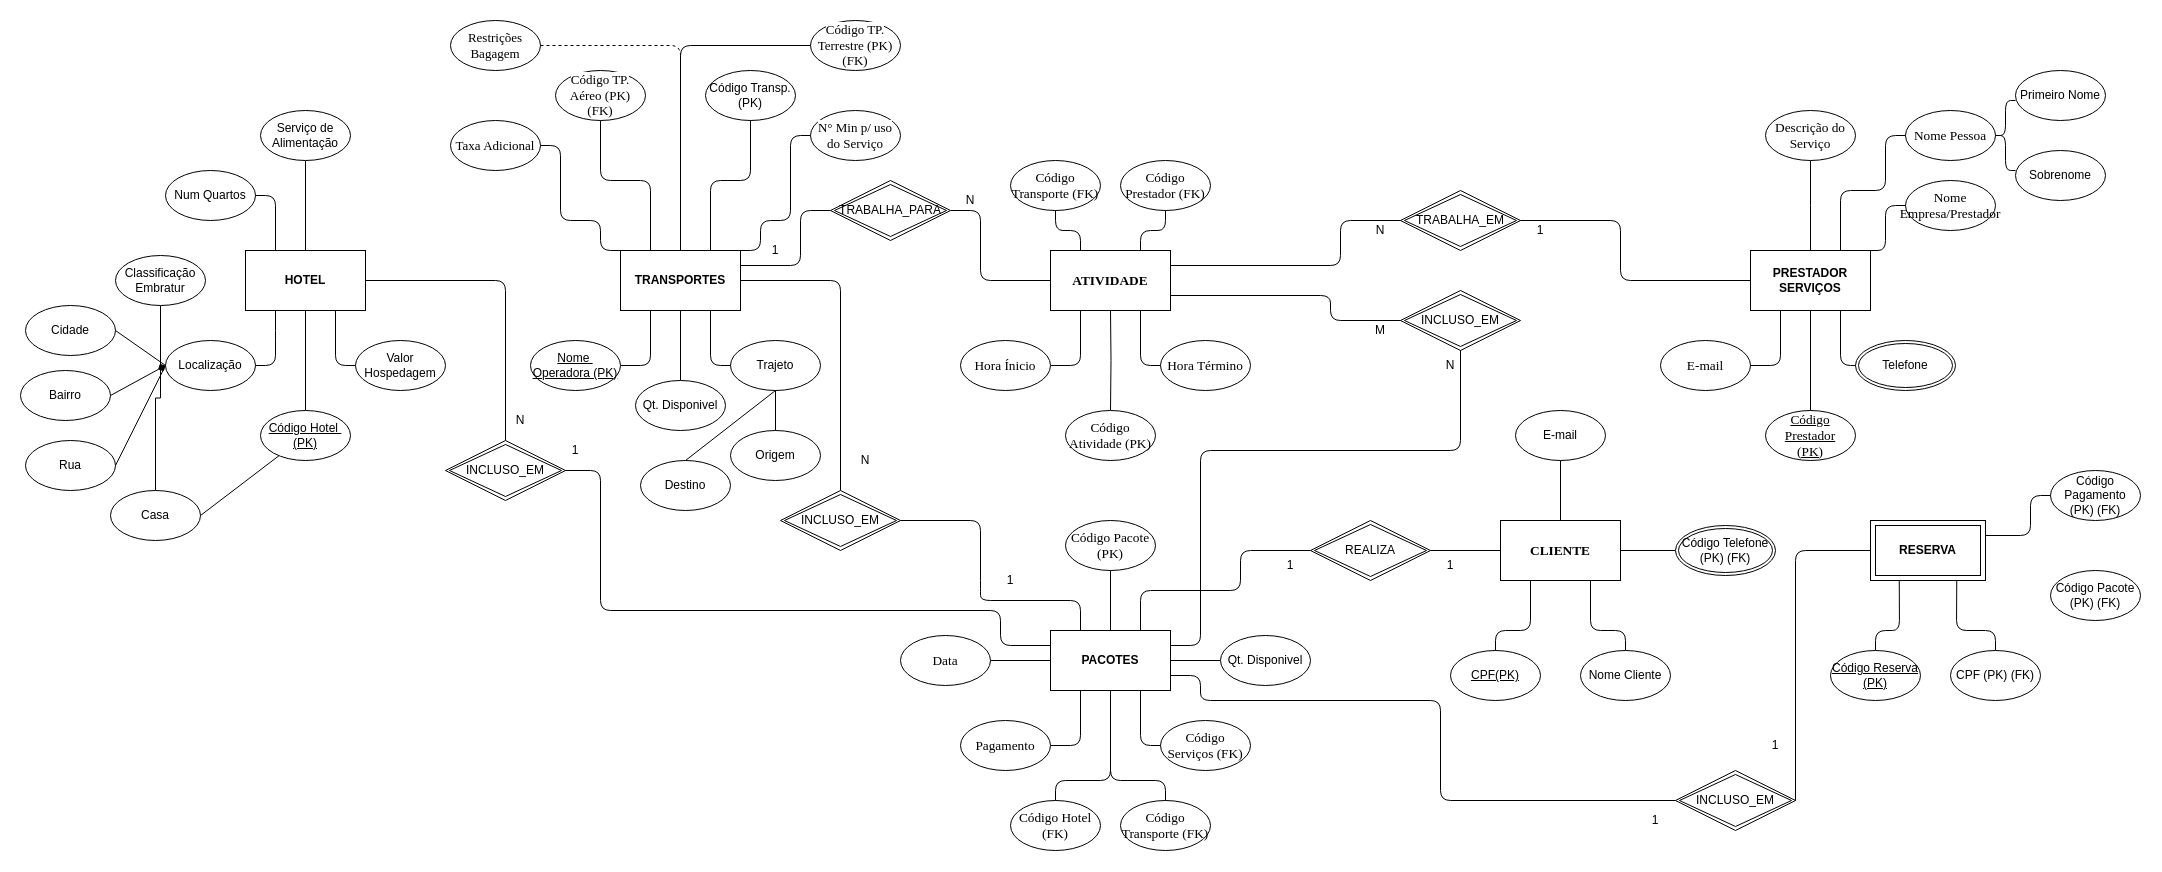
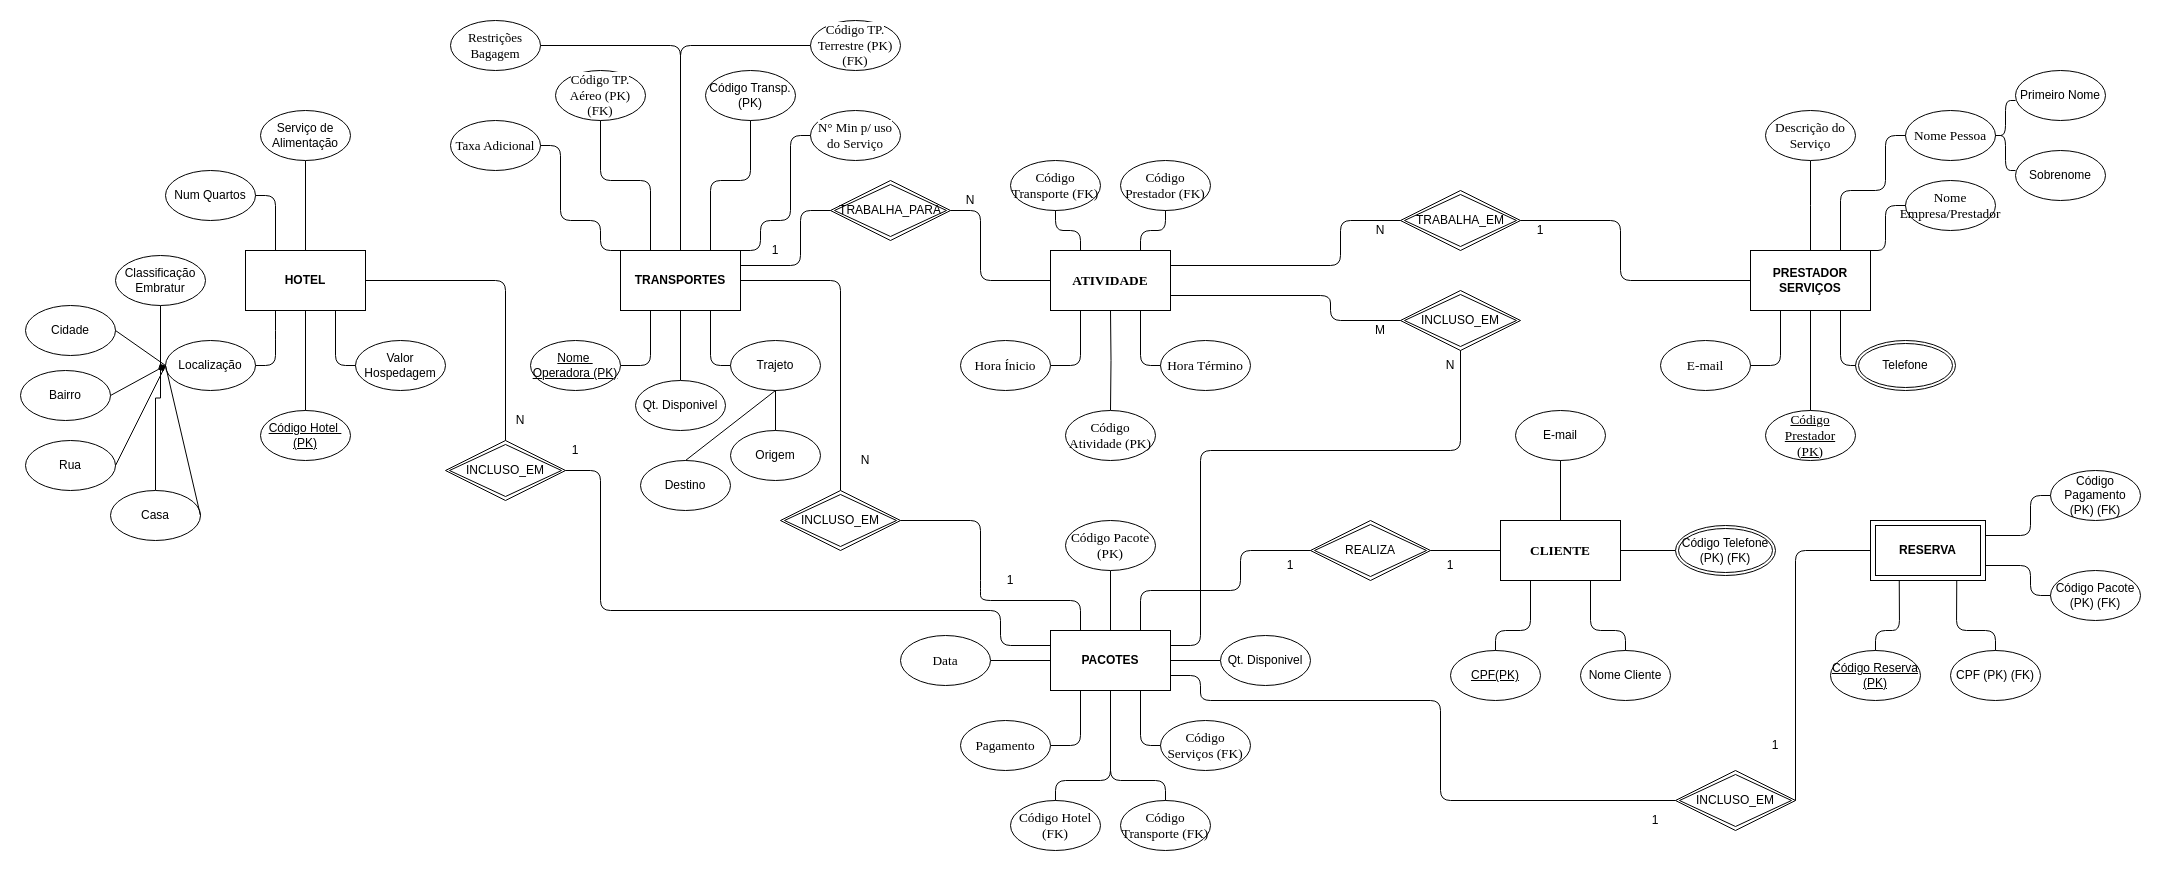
edge "Restrições Bagagem" -- "TRANSPORTES": style dashed -> solid
edge "Código Hotel (PK)" -- "Casa": now "Localização" -- "Casa"
edge "RESERVA" -- "Código Pacote (PK) (FK)": added
